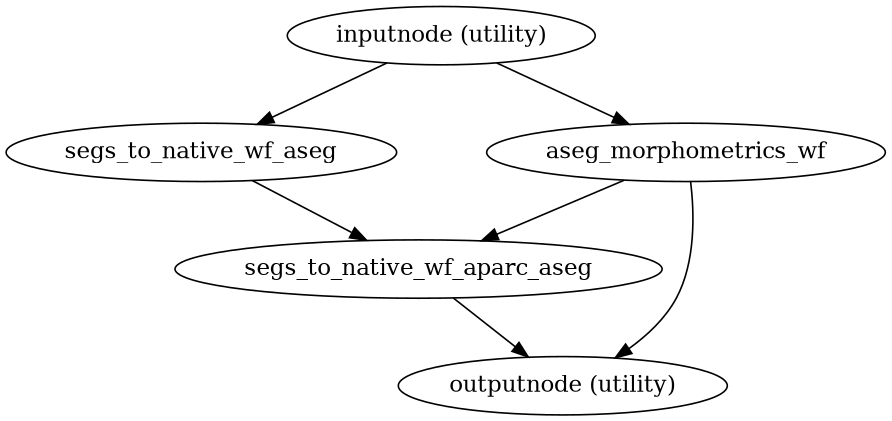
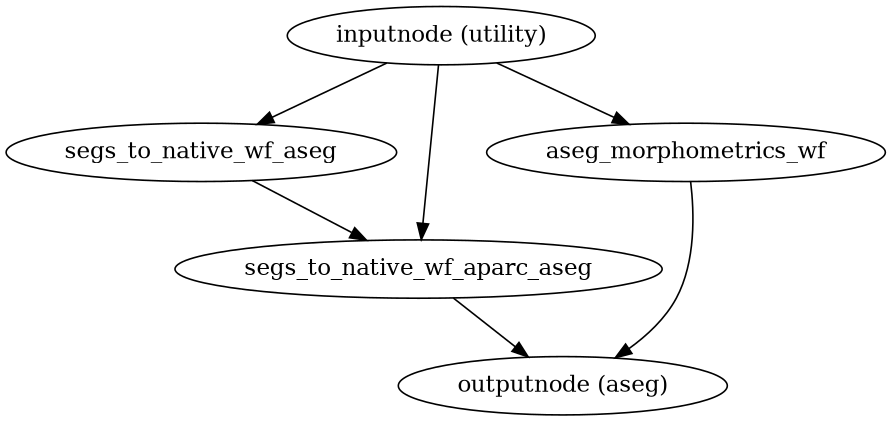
edge "aseg_morphometrics_wf" -> "segs_to_native_wf_aparc_aseg": now "inputnode (utility)" -> "segs_to_native_wf_aparc_aseg"
node "outputnode (utility)": label "outputnode (utility)" -> "outputnode (aseg)"
